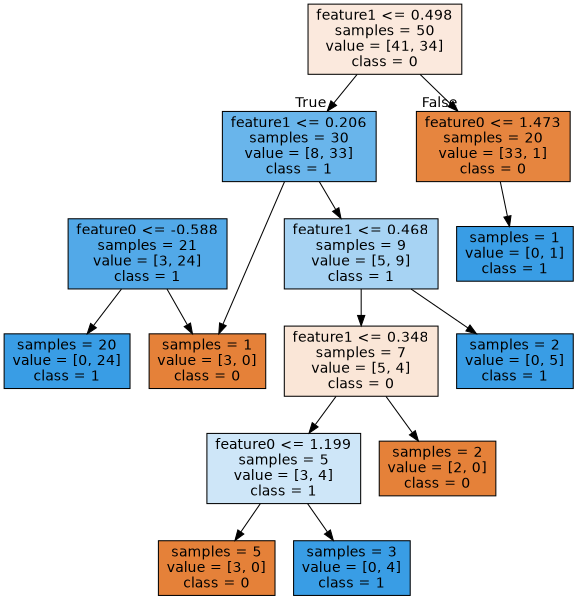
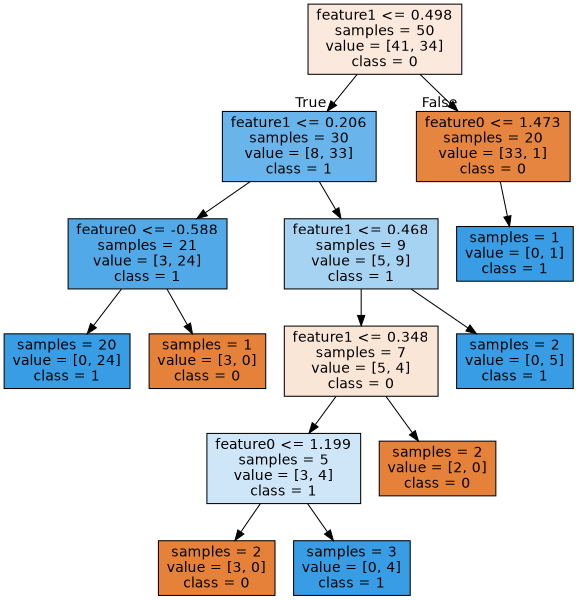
edge "feature1 <= 0.206 samples = 30 value = [8, 33] class = 1" -> "samples = 1 value = [3, 0] class = 0": now "feature1 <= 0.206 samples = 30 value = [8, 33] class = 1" -> "feature0 <= -0.588 samples = 21 value = [3, 24] class = 1"
node "samples = 5 value = [3, 0] class = 0": label "samples = 5 value = [3, 0] class = 0" -> "samples = 2 value = [3, 0] class = 0"
